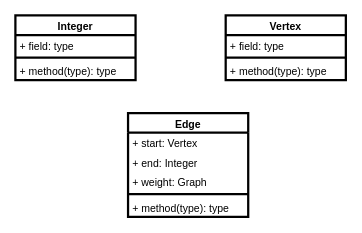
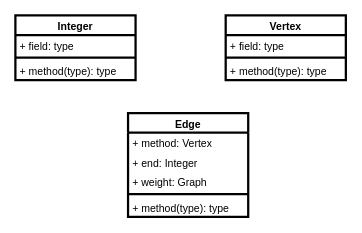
node "+ start: Vertex": label "+ start: Vertex" -> "+ method: Vertex"
